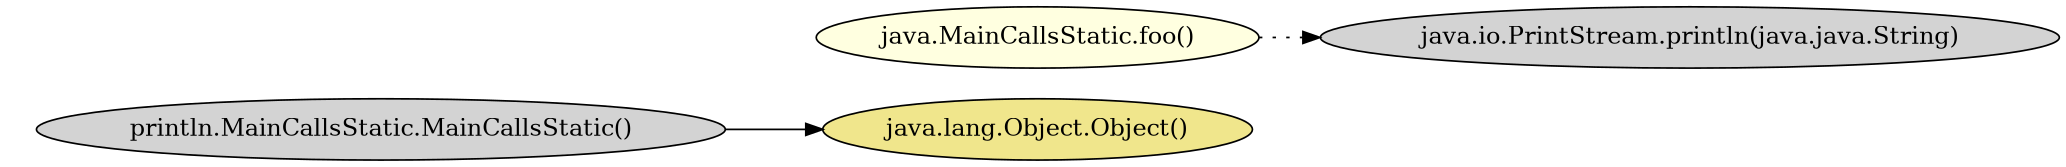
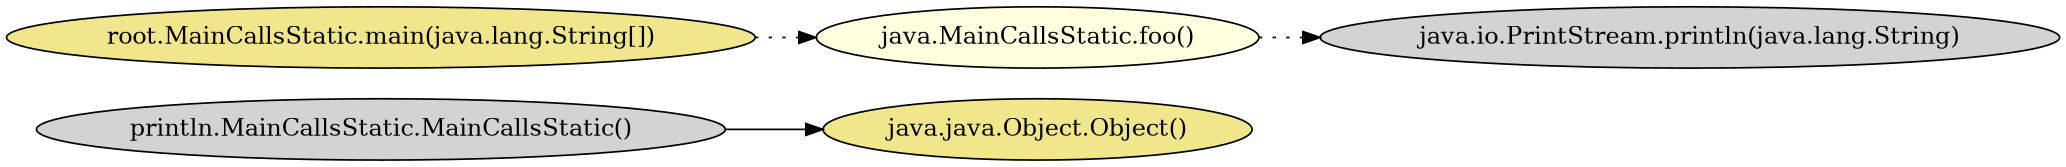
node "root.MainCallsStatic.main(java.lang.String[])": added
node "java.io.PrintStream.println(java.java.String)": label "java.io.PrintStream.println(java.java.String)" -> "java.io.PrintStream.println(java.lang.String)"
node "java.lang.Object.Object()": label "java.lang.Object.Object()" -> "java.java.Object.Object()"
